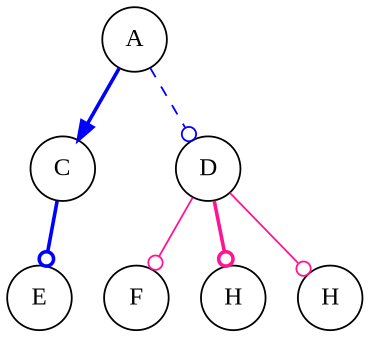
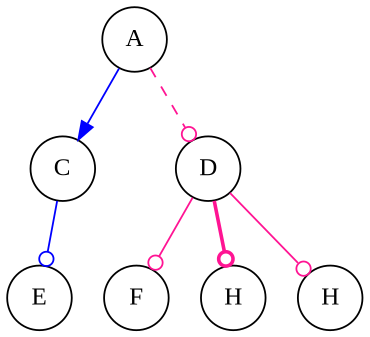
edge "A" -> "C": style bold -> solid
edge "A" -> "D": color blue -> deeppink
edge "C" -> "E": style bold -> solid
